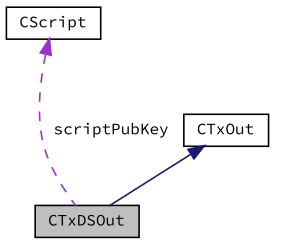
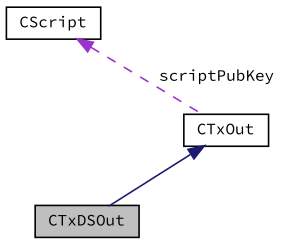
edge "CTxDSOut" -> "CScript": now "CTxOut" -> "CScript"
